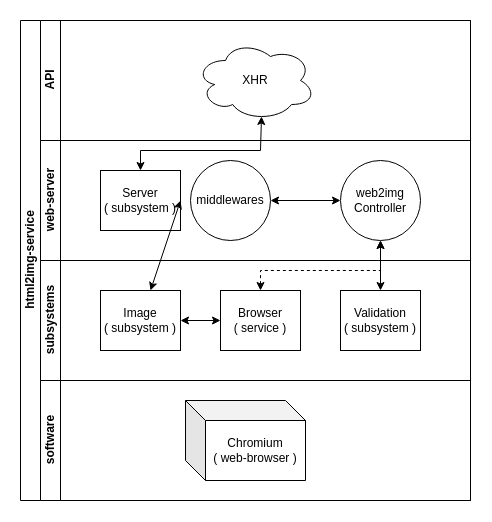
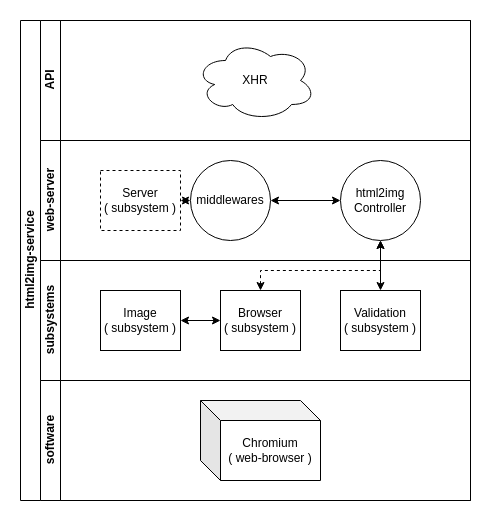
edge "XHR" -- "Server ( subsystem )": removed
node "Server ( subsystem )": style solid -> dashed
node "web2img Controller": label "web2img Controller" -> "html2img Controller"
edge "Server ( subsystem )" -- "Image ( subsystem )": now "Server ( subsystem )" -- "middlewares"
node "Browser ( service )": label "Browser ( service )" -> "Browser ( subsystem )"
node "Chromium ( web-browser )": moved (246, 441) -> (261, 441)
